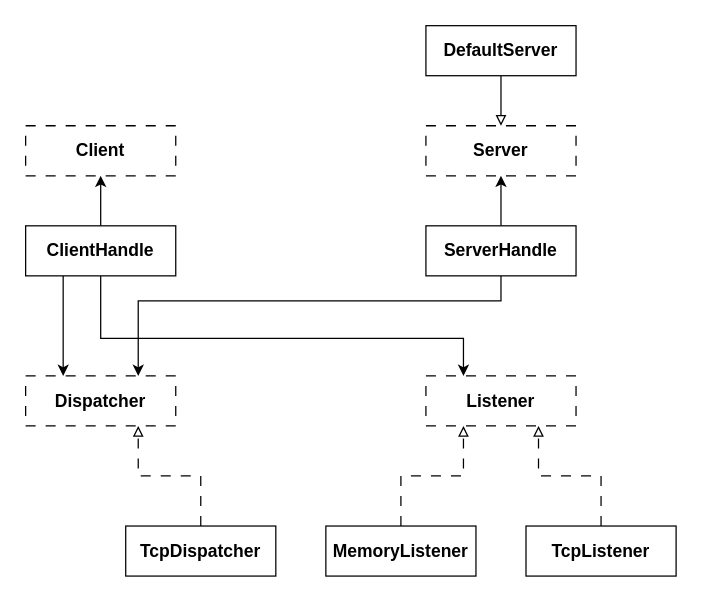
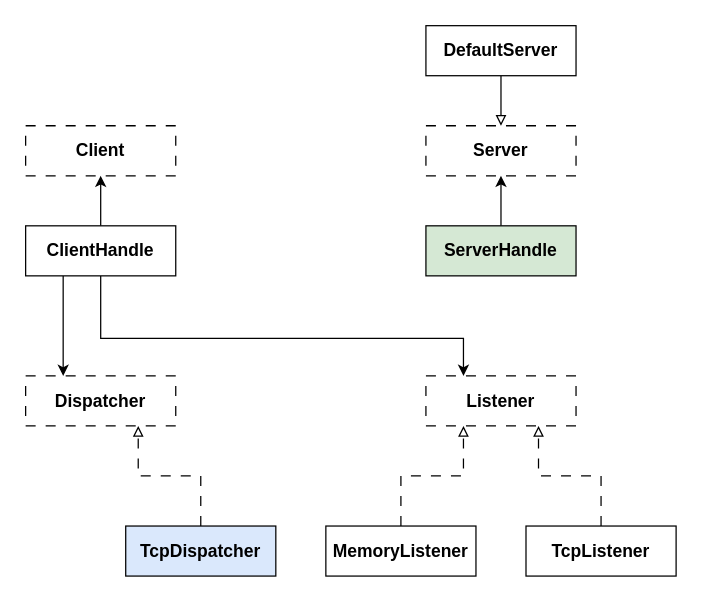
node "ServerHandle": fillcolor #ffffff -> #d5e8d4
edge "ServerHandle" -> "Dispatcher": removed
node "TcpDispatcher": fillcolor #ffffff -> #dae8fc
